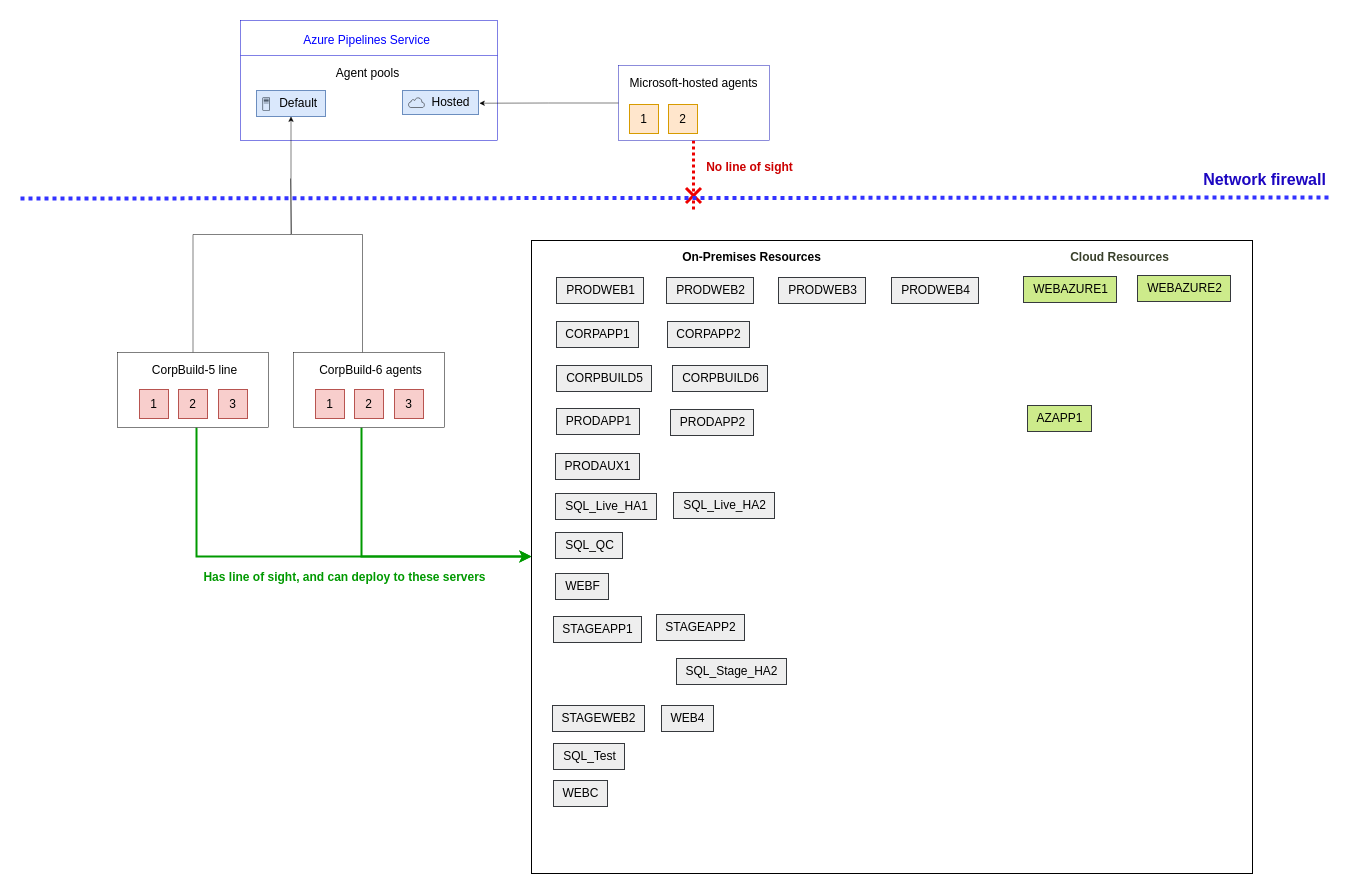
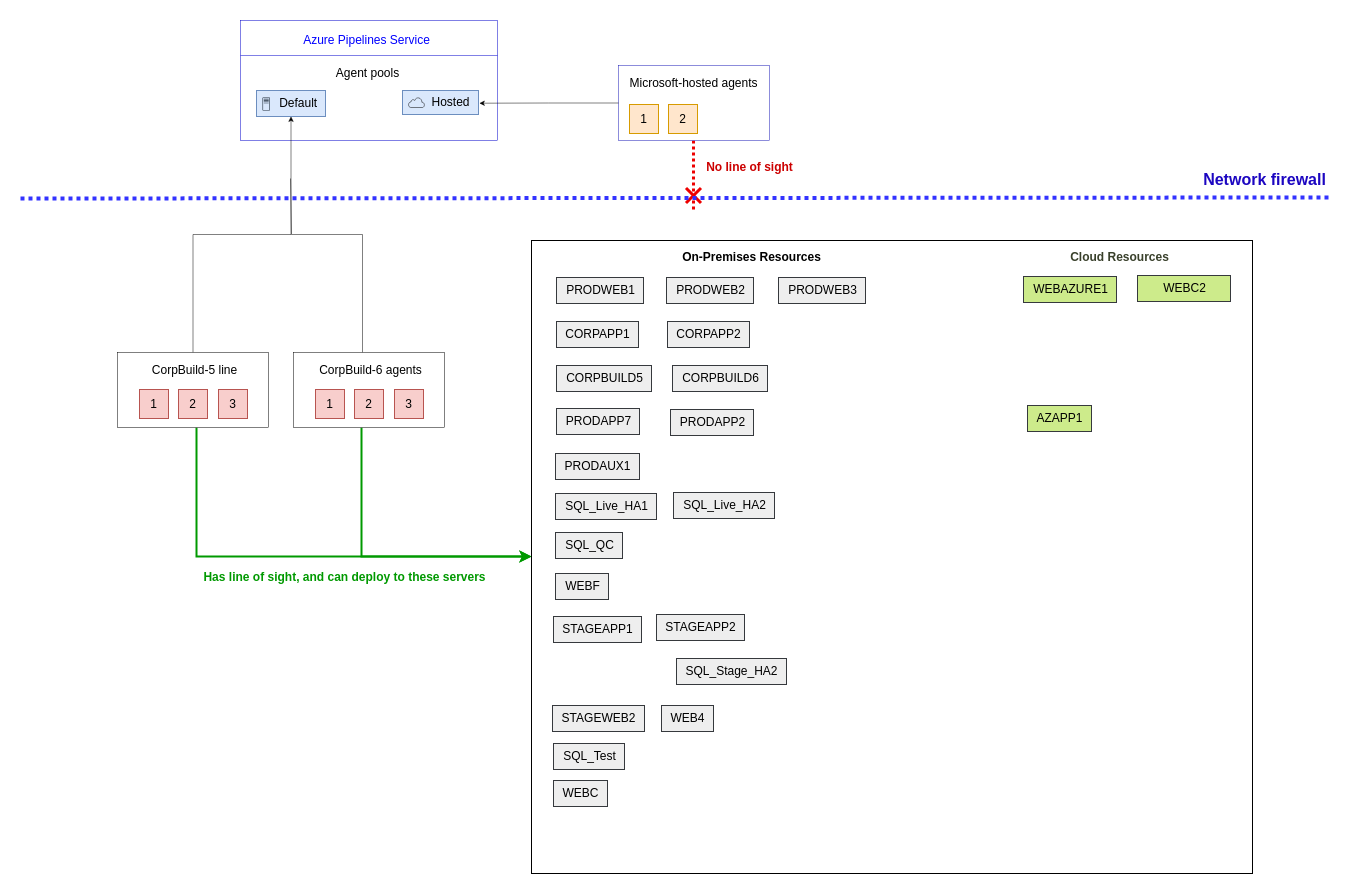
node "WEBAZURE2": label "WEBAZURE2" -> "WEBC2"
node "PRODWEB4": removed
node "PRODAPP1": label "PRODAPP1" -> "PRODAPP7"
